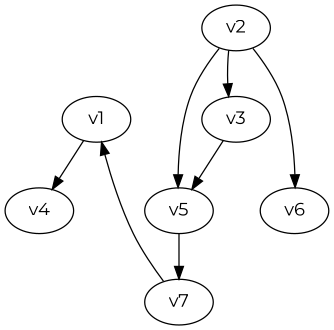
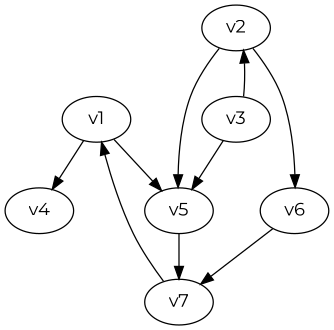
edge "v2" -> "v3": reversed
edge "v1" -> "v5": added
edge "v6" -> "v7": added
